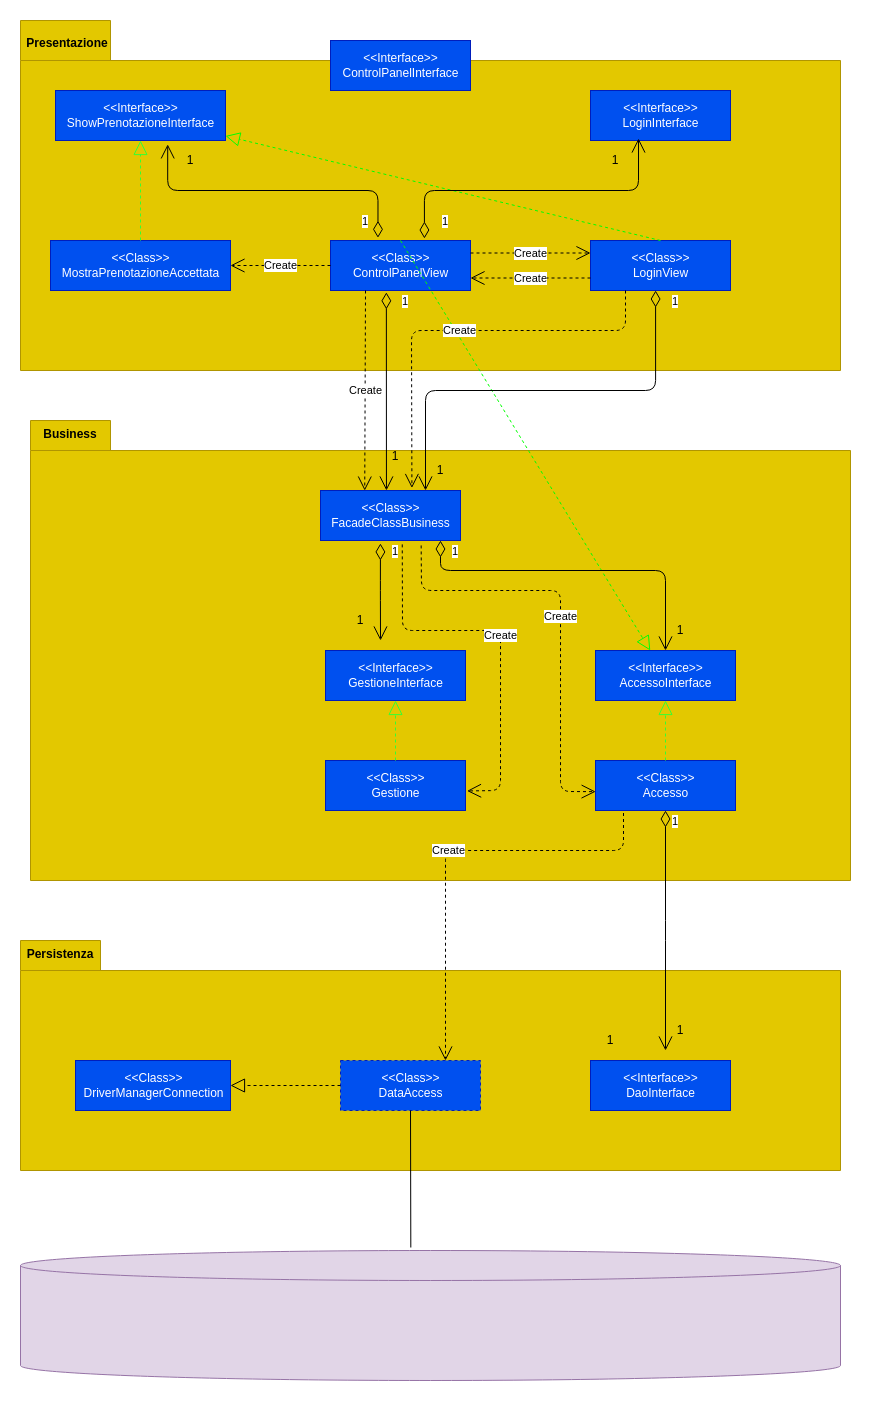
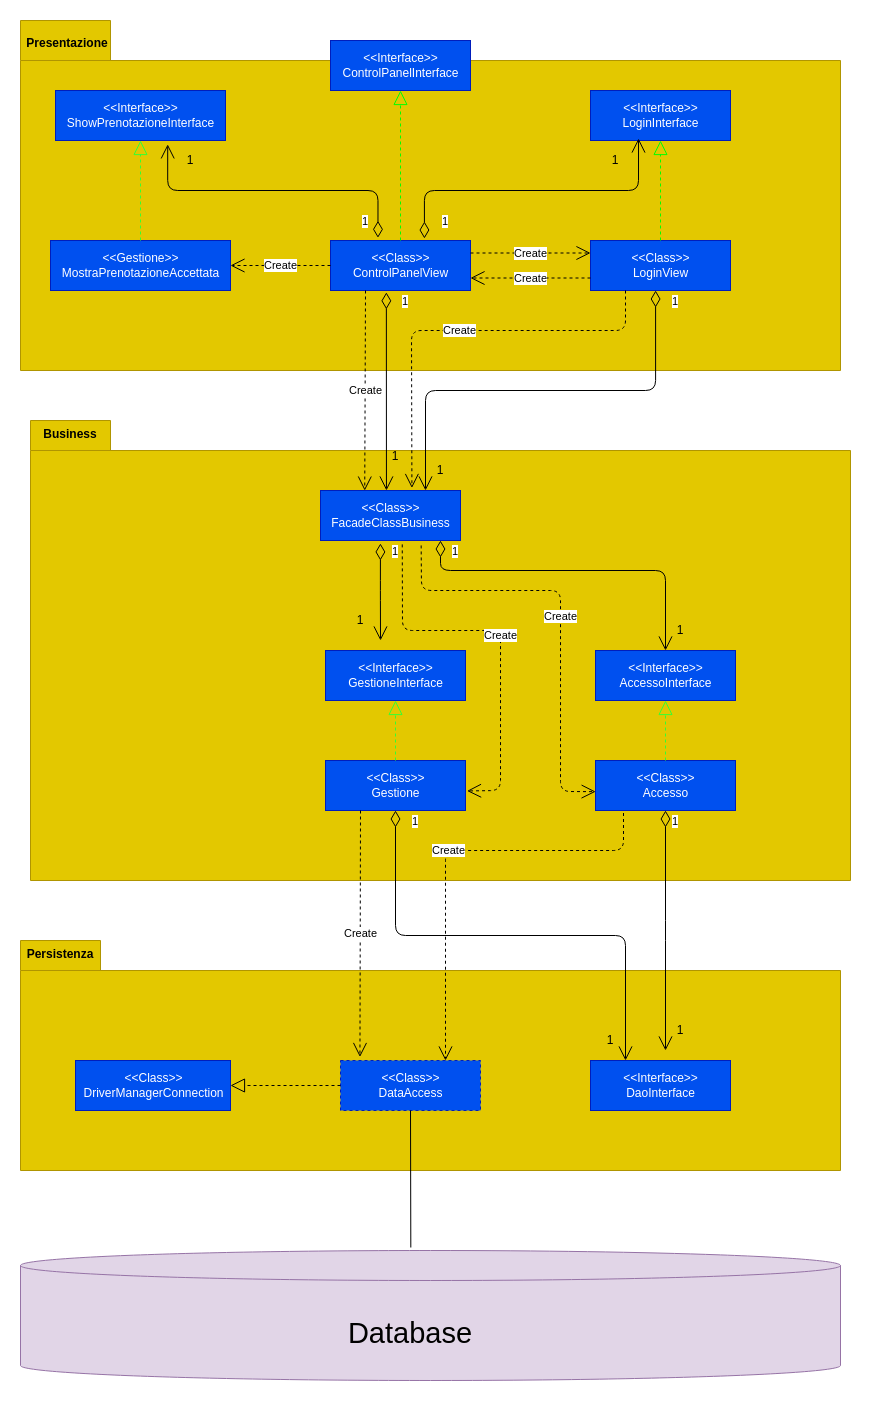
edge "<<Class>> LoginView" -> "<<Interface>> ShowPrenotazioneInterface": now "<<Class>> LoginView" -> "<<Interface>> LoginInterface"
node "<<Class>> MostraPrenotazioneAccettata": label "<<Class>> MostraPrenotazioneAccettata" -> "<<Gestione>> MostraPrenotazioneAccettata"
edge "<<Class>> ControlPanelView" -> "<<Interface>> AccessoInterface": now "<<Class>> ControlPanelView" -> "<<Interface>> ControlPanelInterface"
edge "<<Class>> Gestione" -> "<<Class>> DataAccess": added, label "Create"
edge "<<Class>> Gestione" -- "<<Interface>> DaoInterface": added, label "1"
node "Database": added
